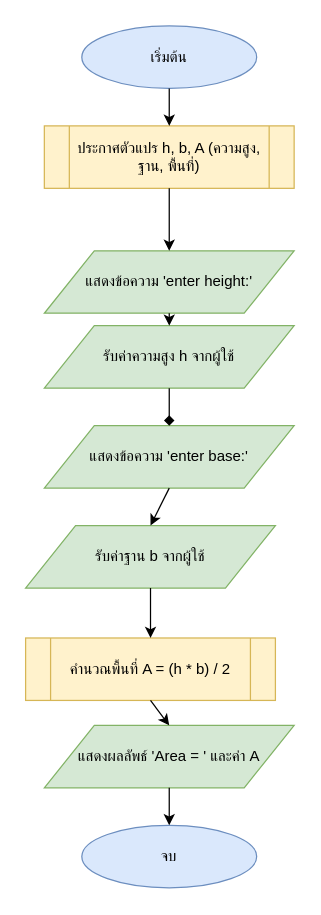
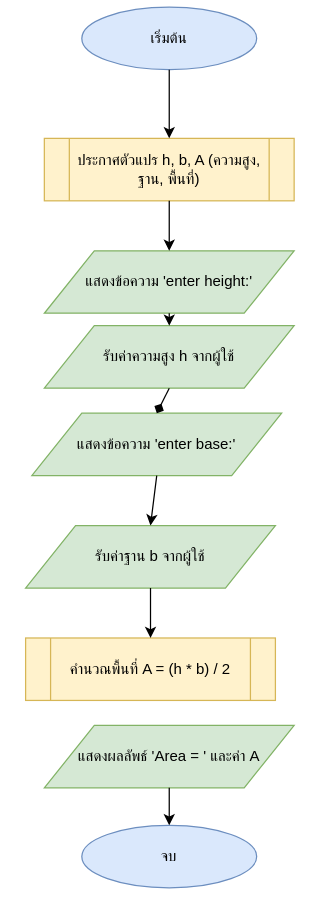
node "เริ่มต้น": moved (169, 57) -> (169, 38)
node "ประกาศตัวแปร h, b, A (ความสูง, ฐาน, พื้นที่)": moved (169, 157) -> (169, 169)
node "แสดงข้อความ 'enter base:'": moved (169, 457) -> (157, 444)
edge "คำนวณพื้นที่ A = (h * b) / 2" -> "แสดงผลลัพธ์ 'Area = ' และค่า A": removed
